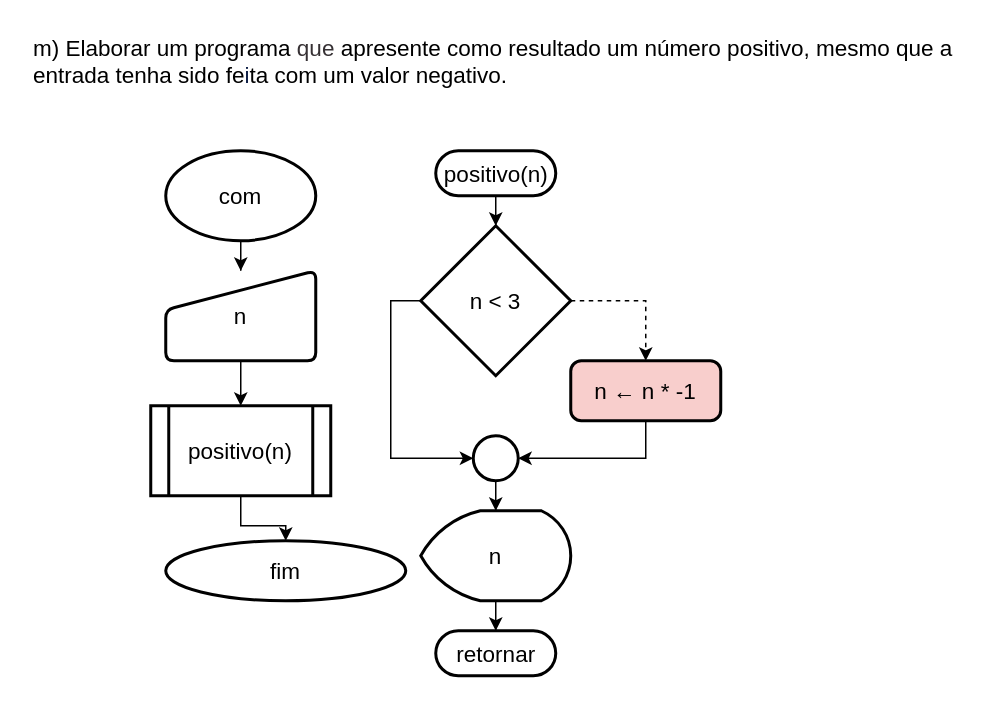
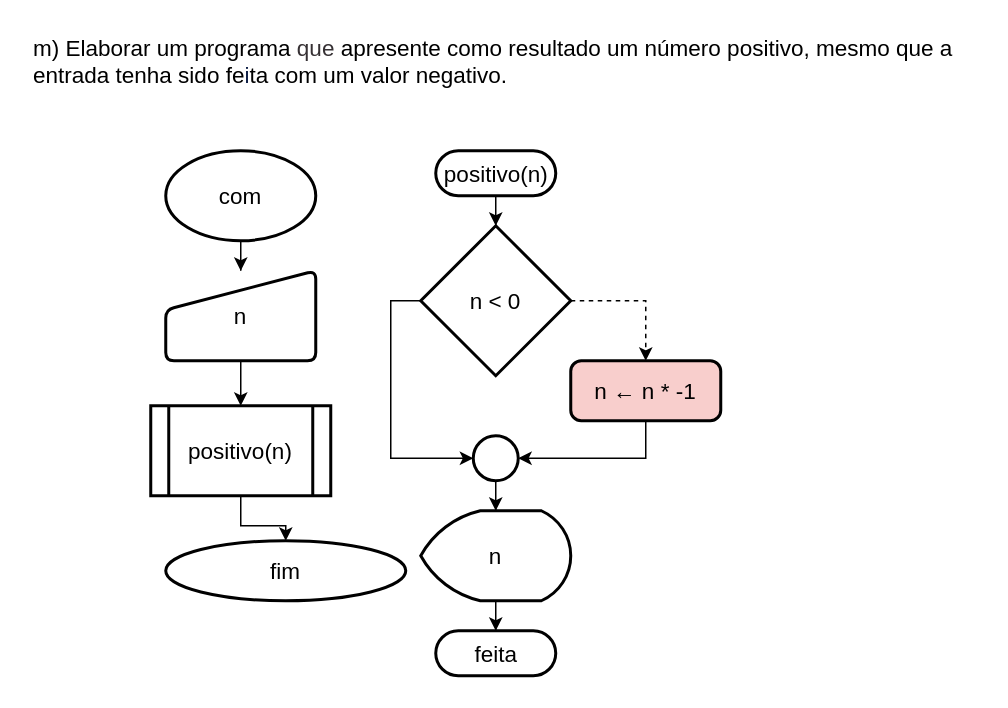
node "n < 3": label "n < 3" -> "n < 0"
node "retornar": label "retornar" -> "feita"
